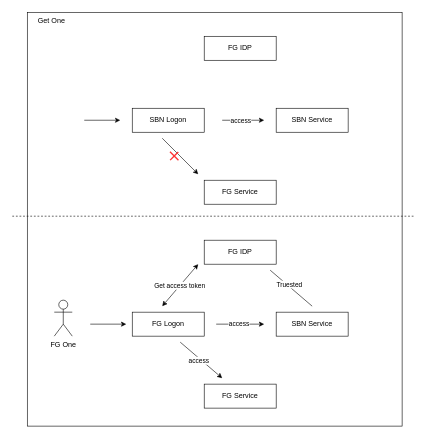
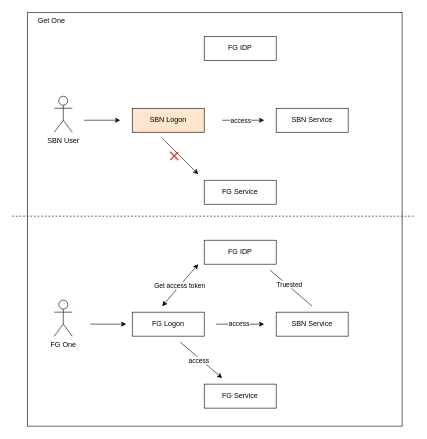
node "SBN User": added
node "SBN Logon": fillcolor #ffffff -> #ffe6cc
